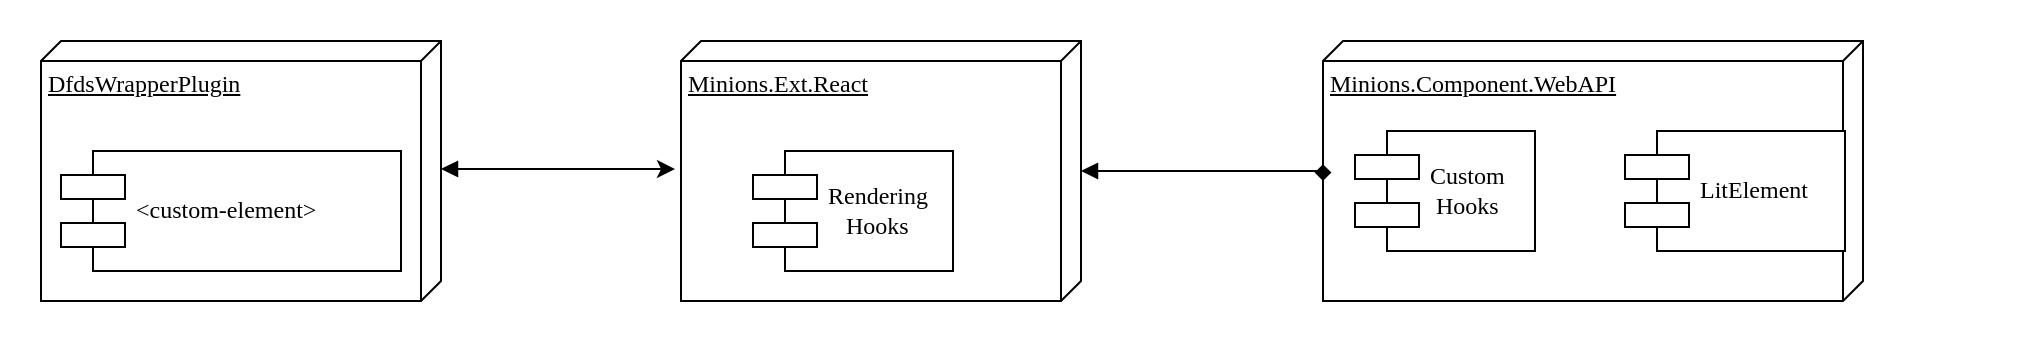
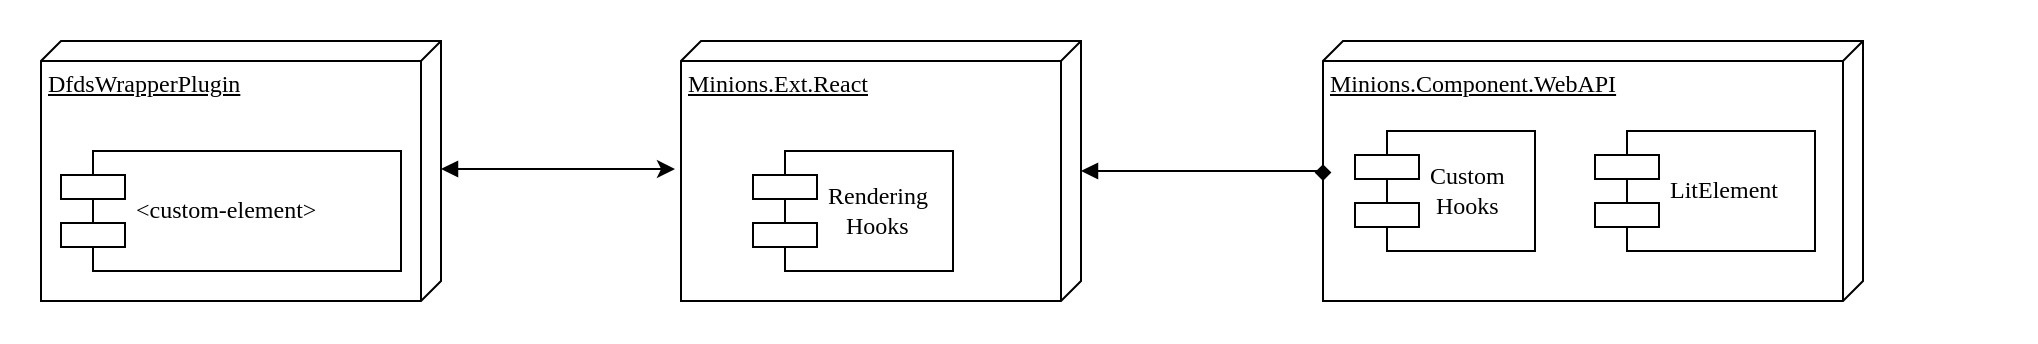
node "LitElement": moved (1735, 191) -> (1705, 191)
